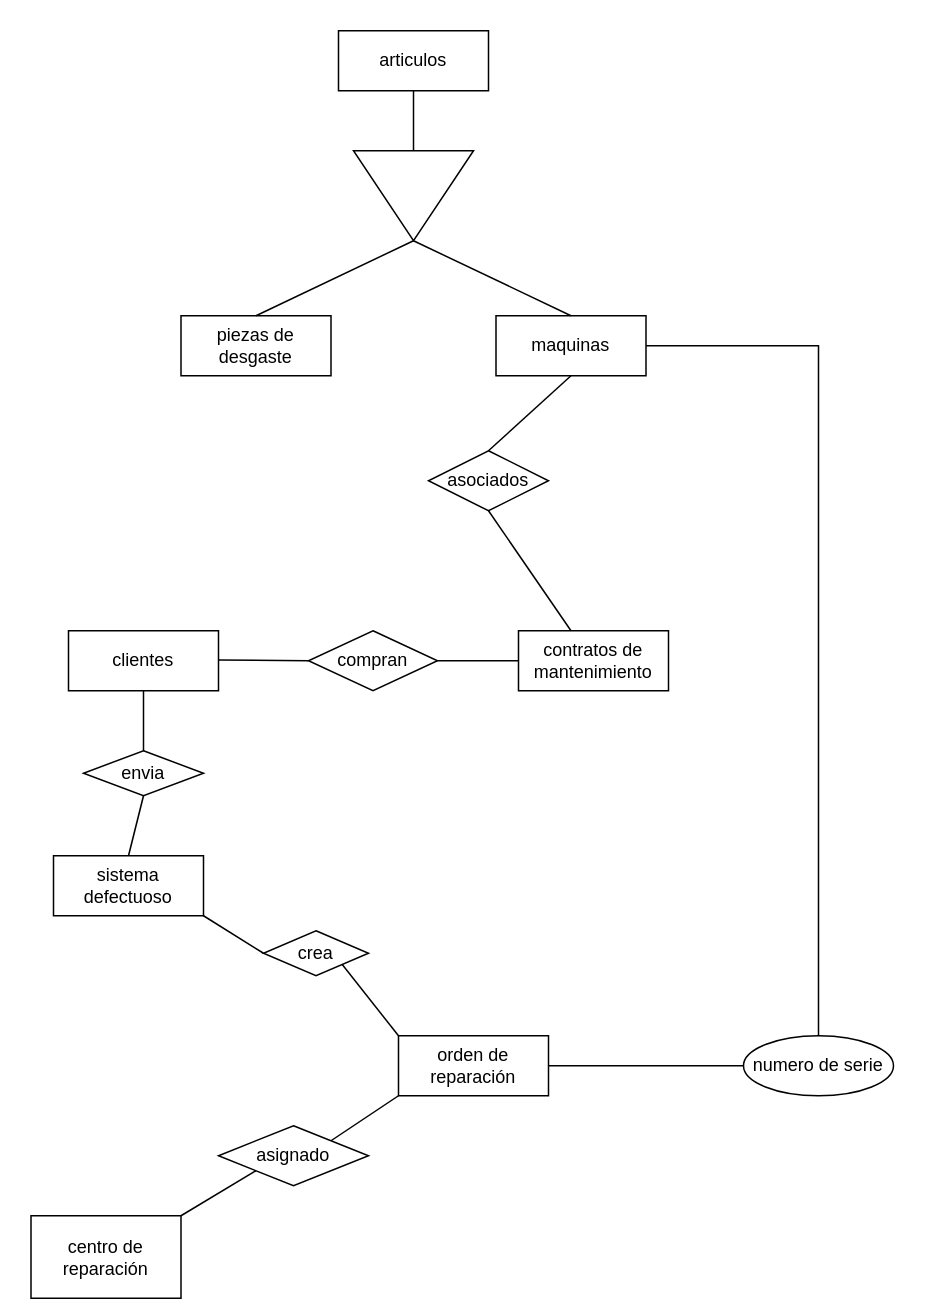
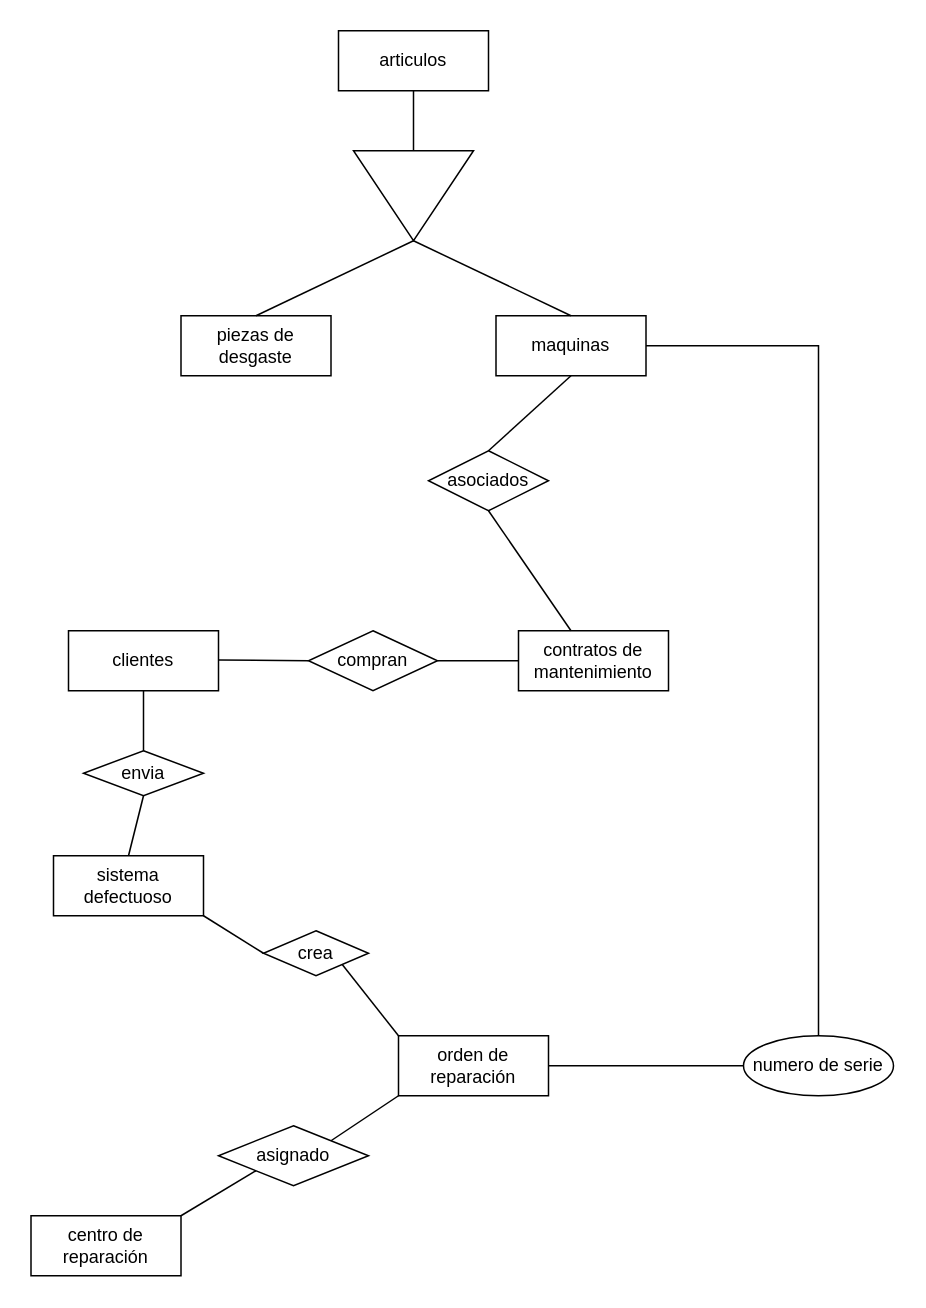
node "centro de reparación": size 150x83 -> 150x60
